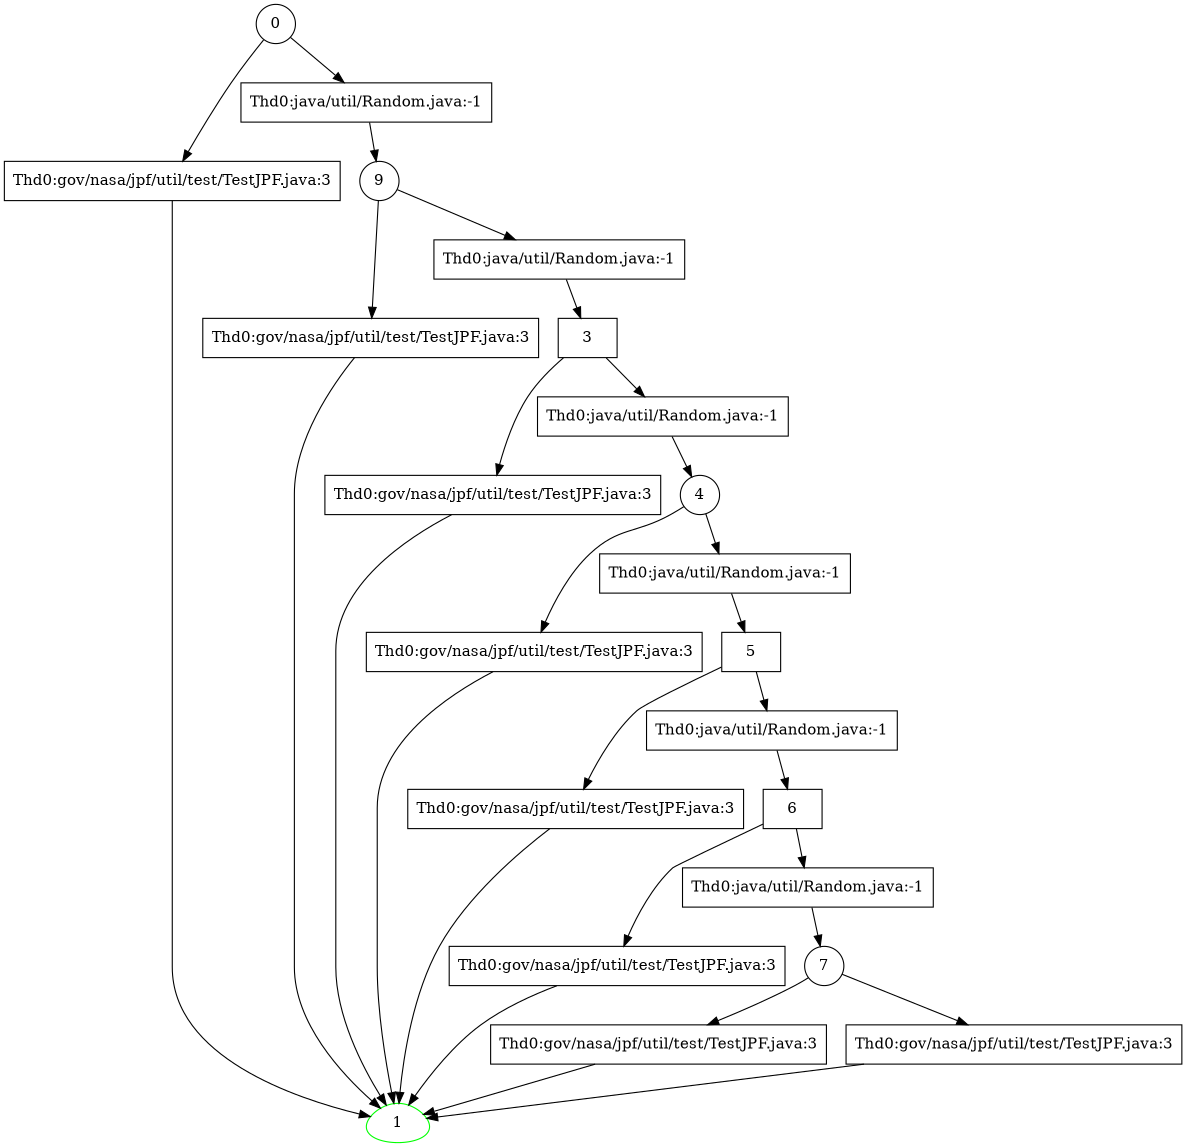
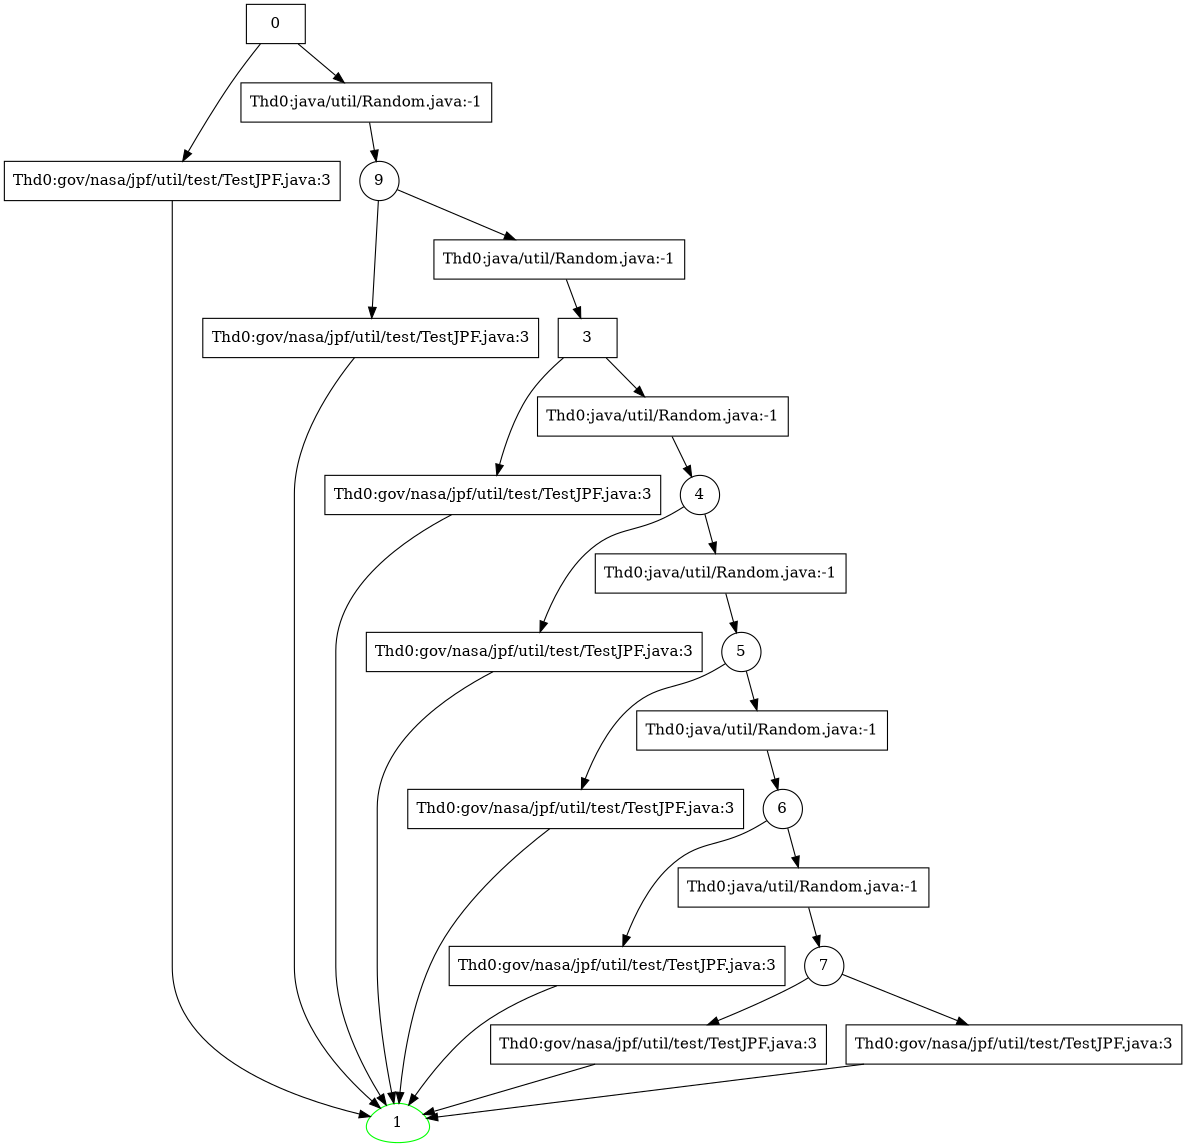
node "0": shape circle -> box
node "5": shape box -> circle
node "6": shape box -> circle
